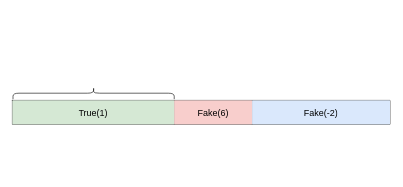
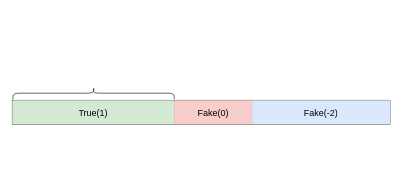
node "Fake(6)": label "Fake(6)" -> "Fake(0)"
